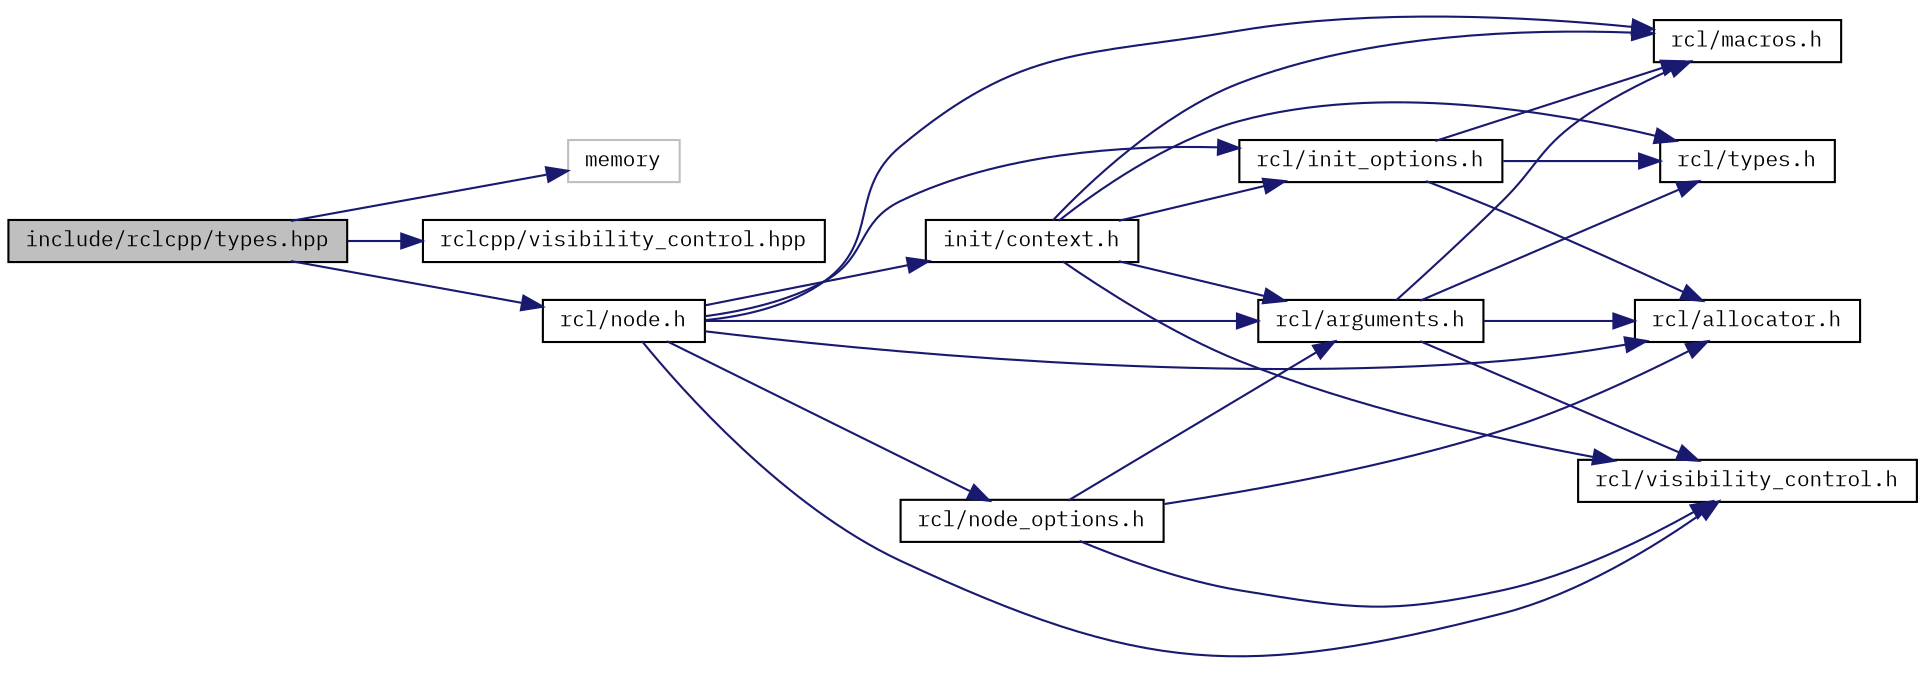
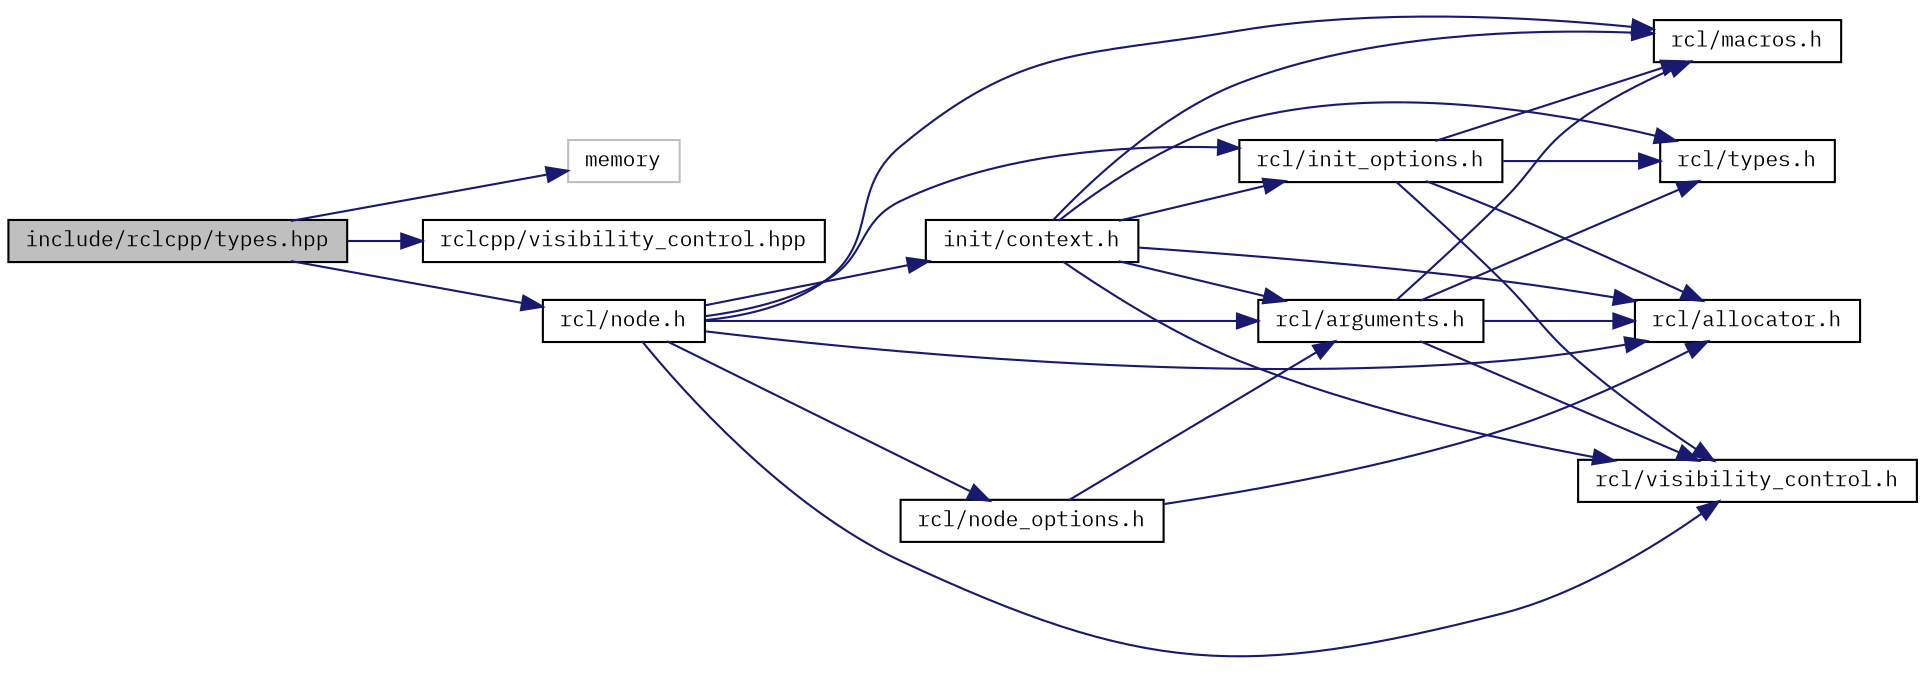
edge "init/context.h" -> "rcl/allocator.h": added
edge "rcl/node_options.h" -> "rcl/visibility_control.h": now "rcl/init_options.h" -> "rcl/visibility_control.h"
